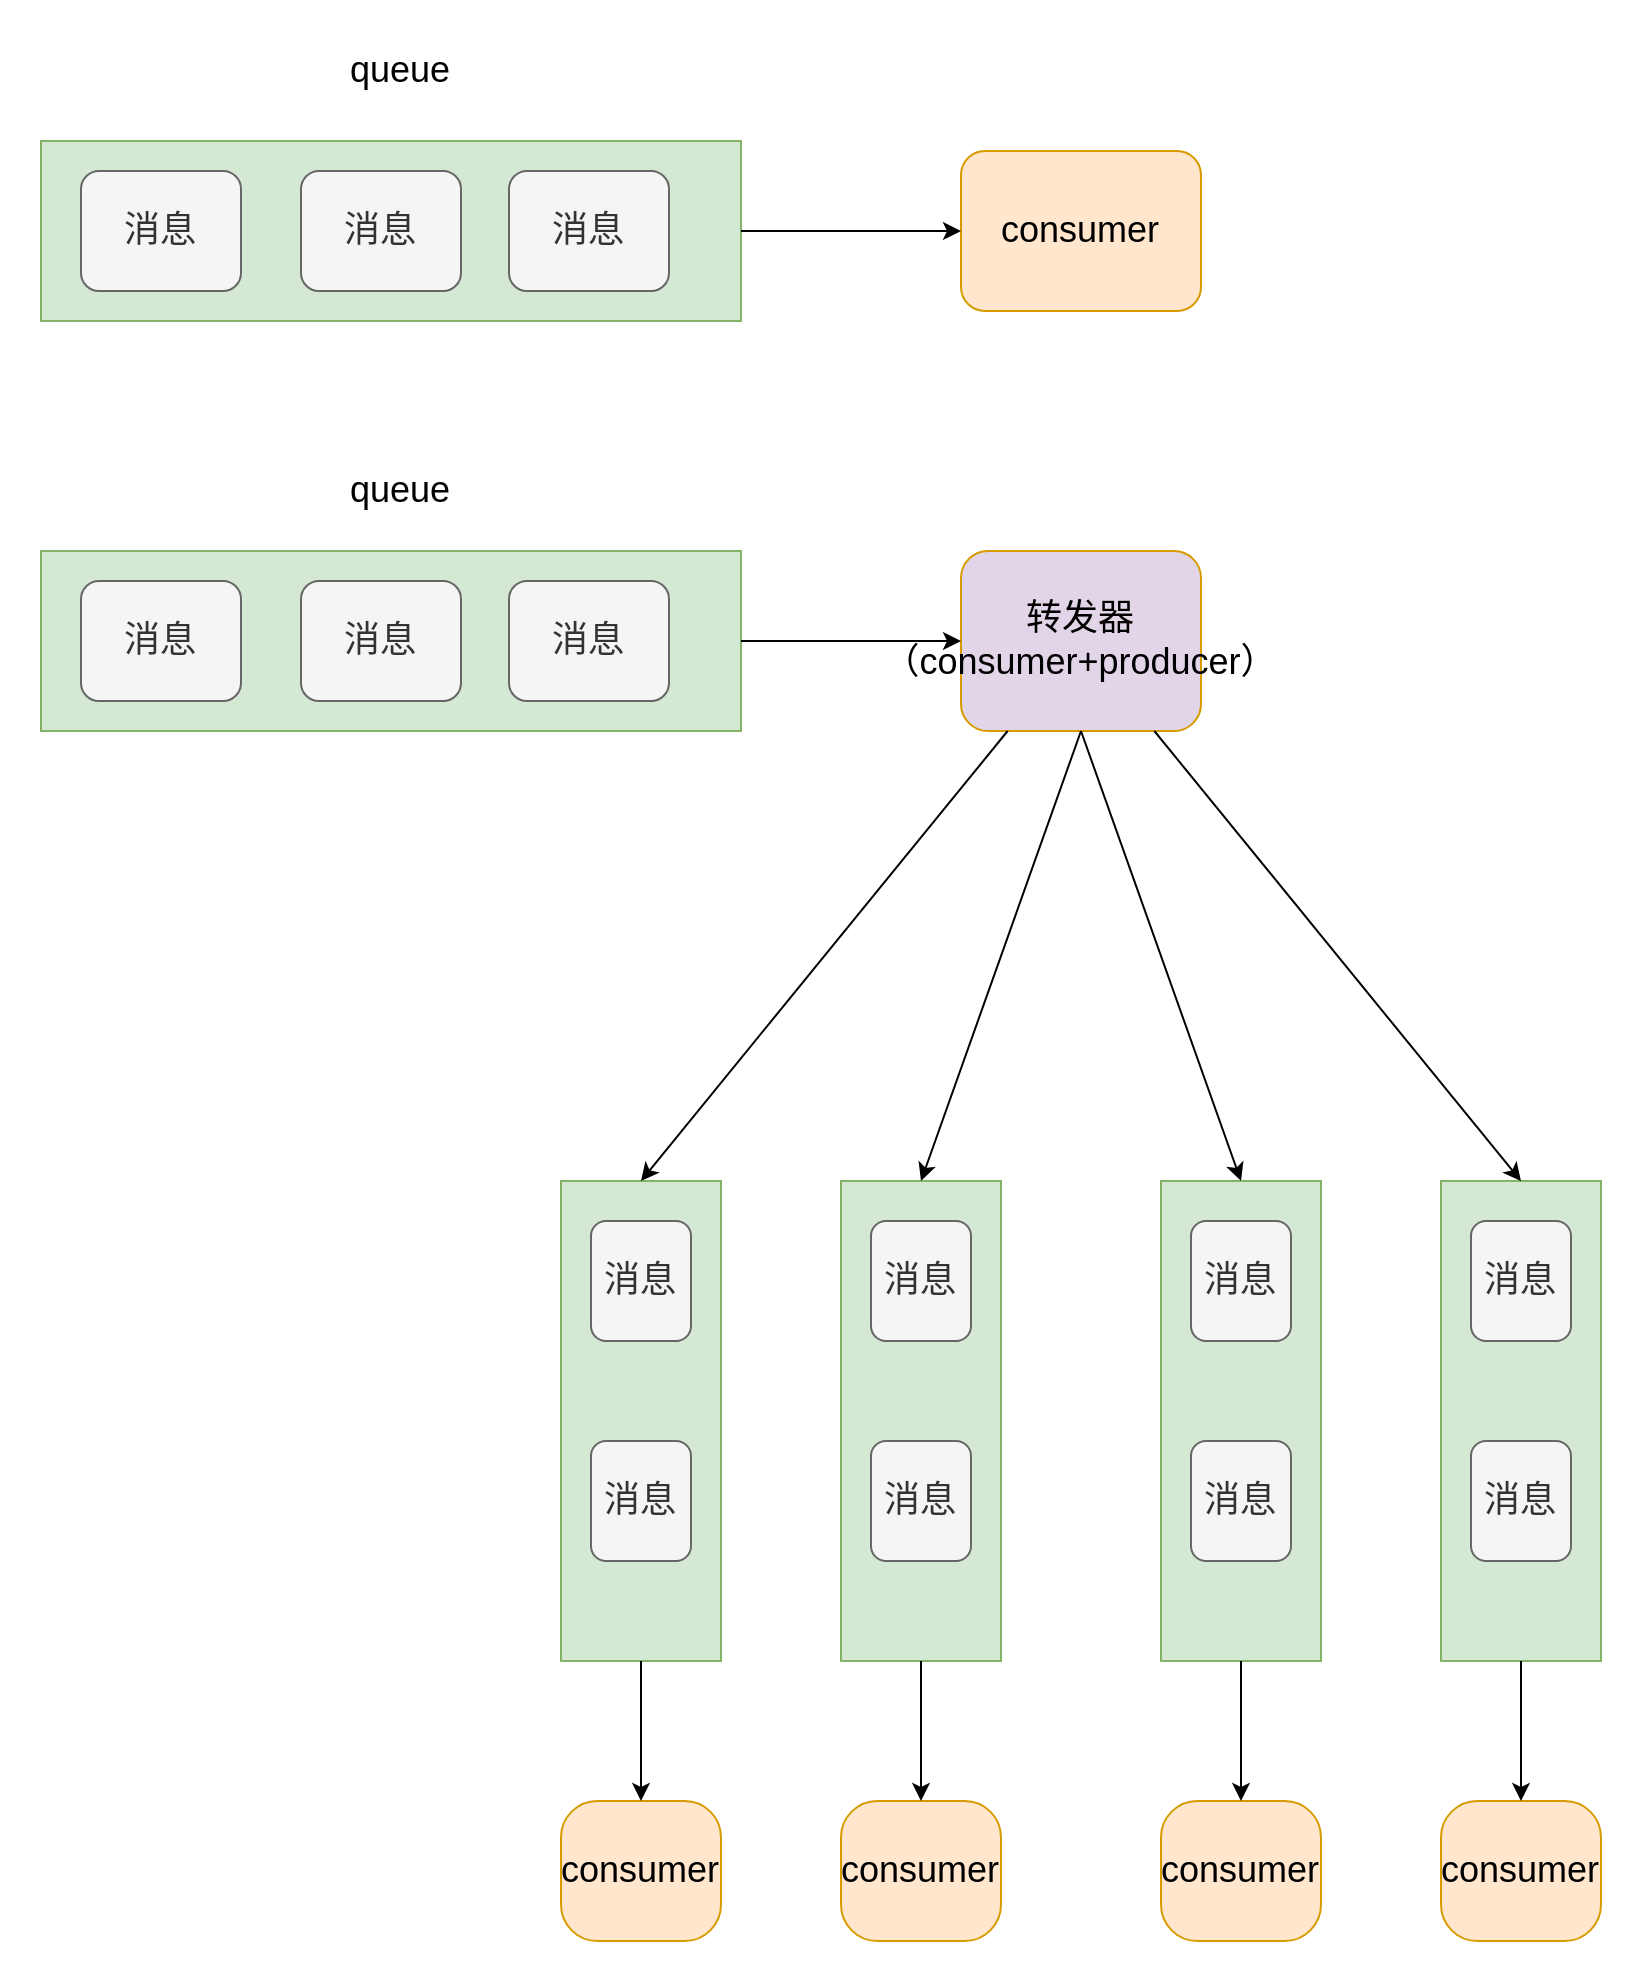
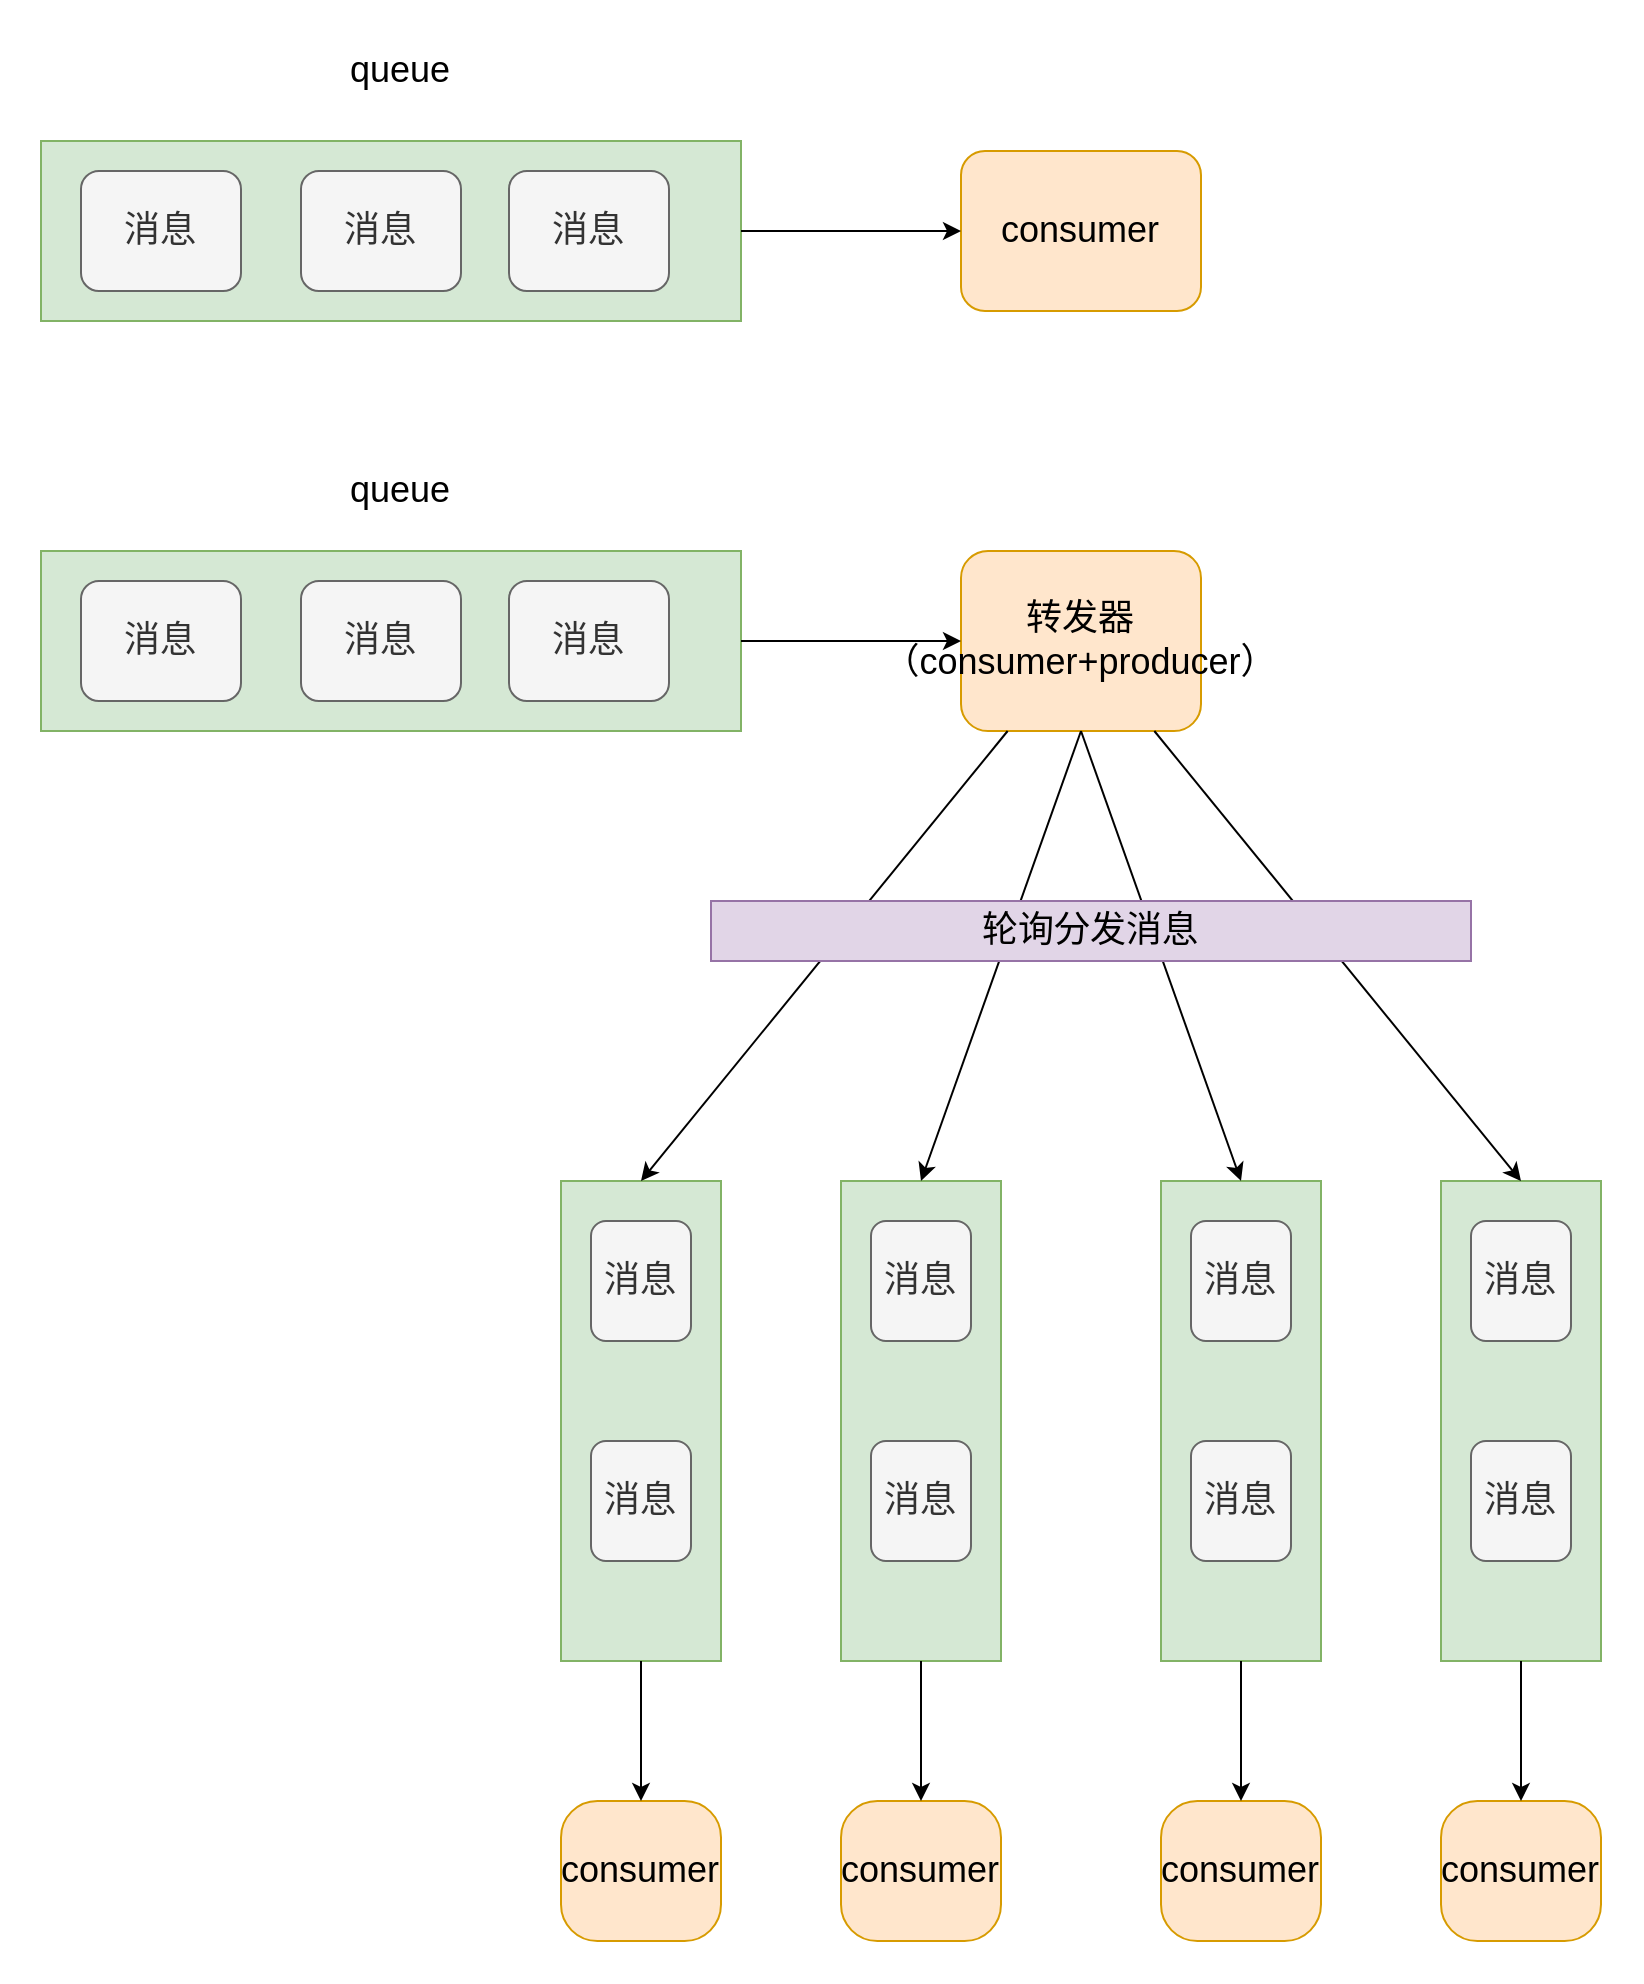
node "转发器（consumer+producer）": fillcolor #e1d5e7 -> #ffe6cc
node "轮询分发消息": added
